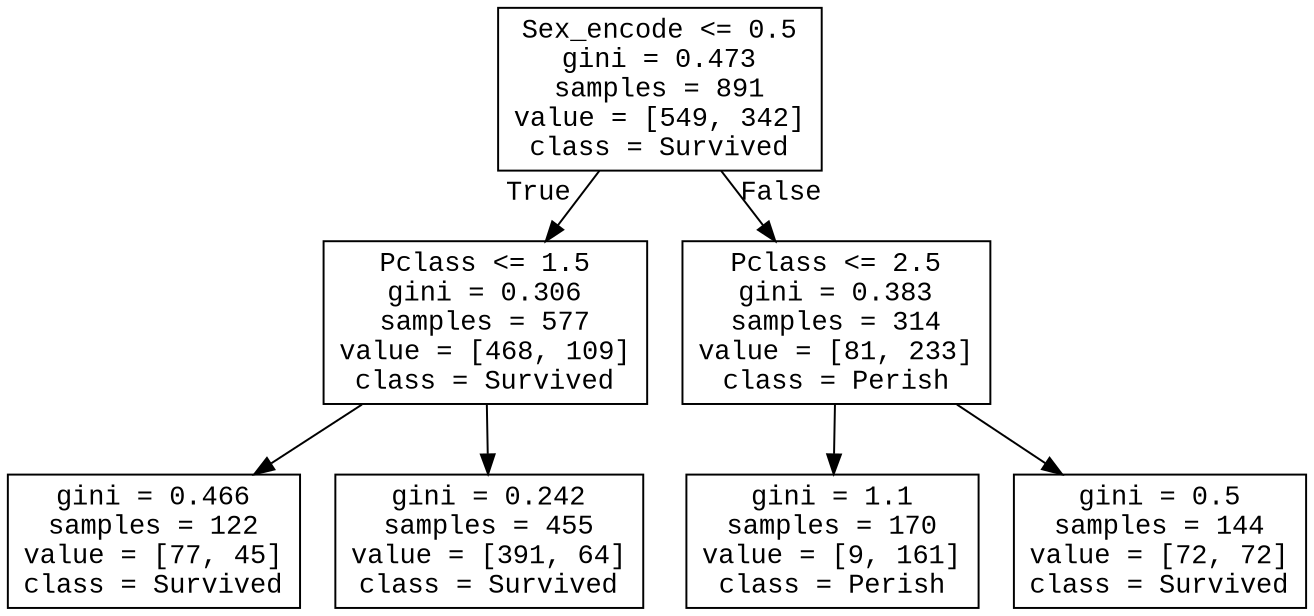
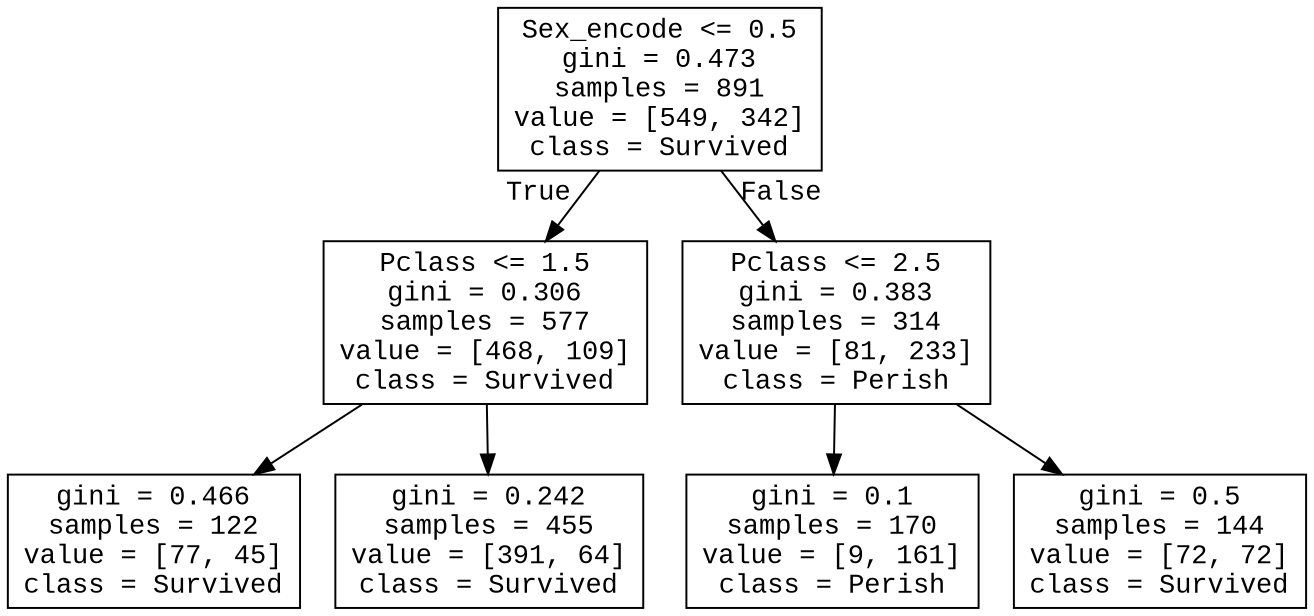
node "gini = 1.1 samples = 170 value = [9, 161] class = Perish": label "gini = 1.1 samples = 170 value = [9, 161] class = Perish" -> "gini = 0.1 samples = 170 value = [9, 161] class = Perish"
